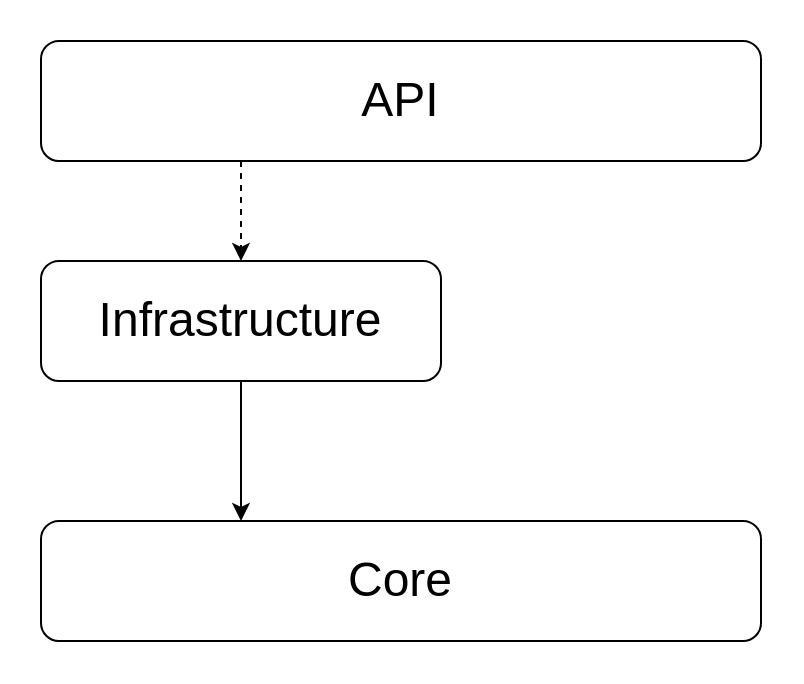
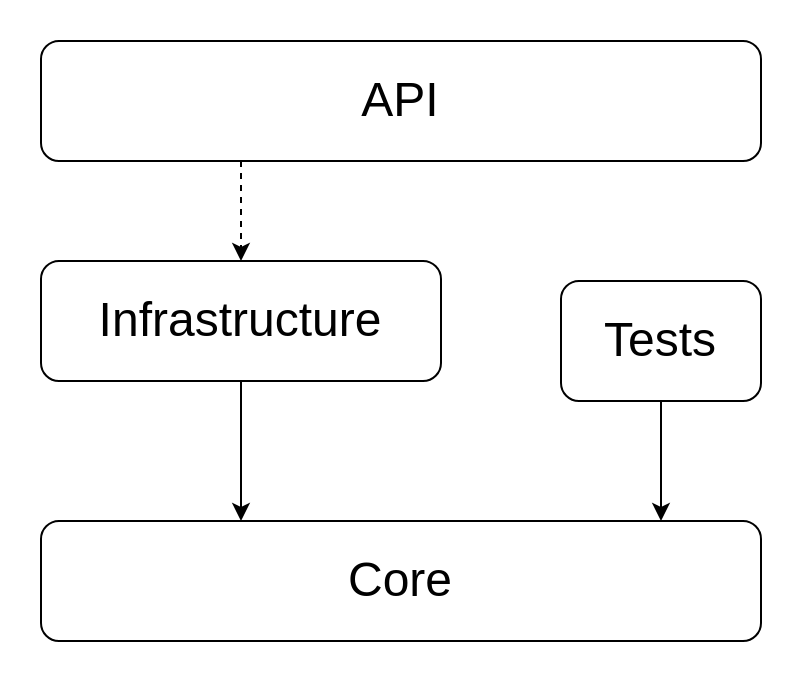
node "Tests": added
edge "Tests" -> "Core": added
